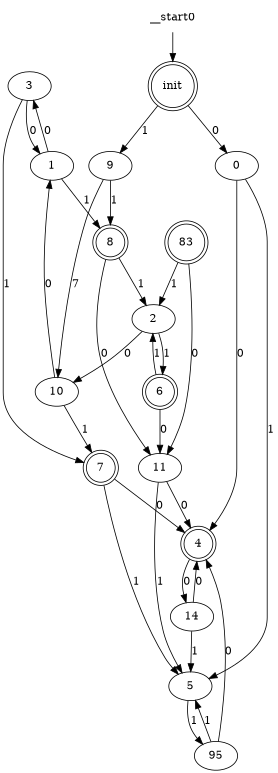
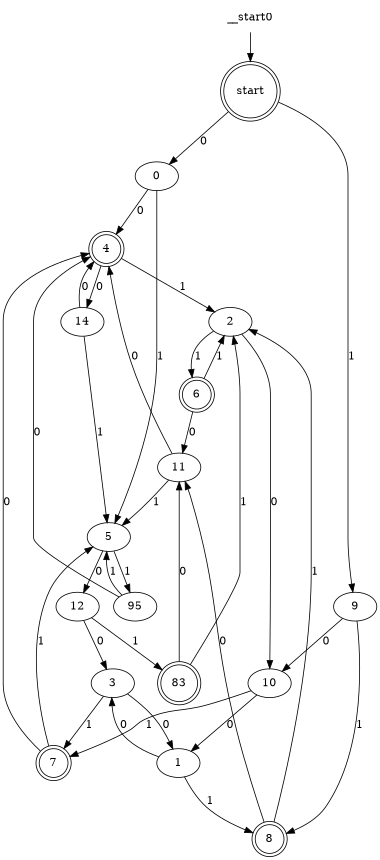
node "init": label "init" -> "start"
edge "4" -> "2": added, label "1"
edge "9" -> "10": label "7" -> "0"
node "12": added
